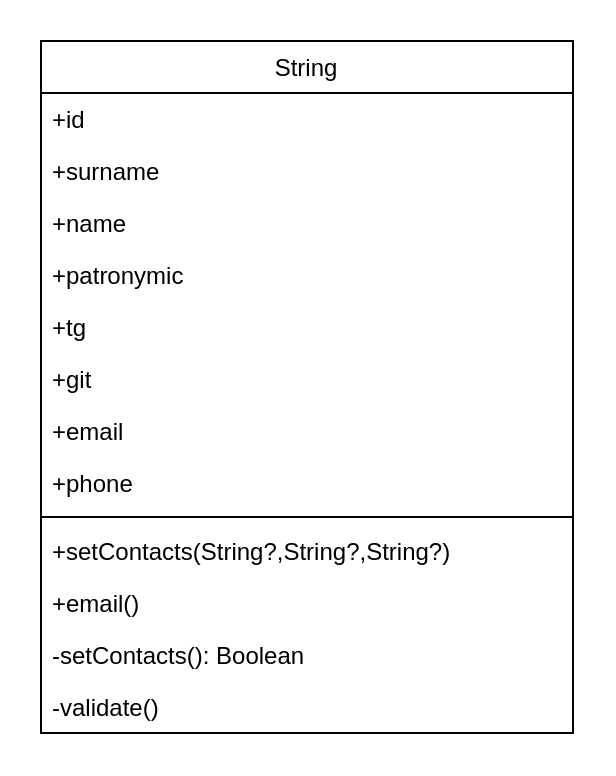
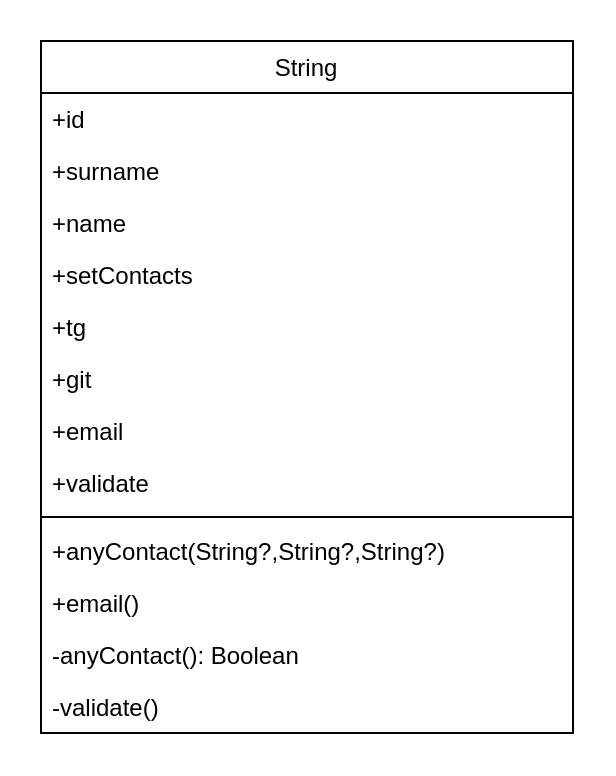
node "+patronymic": label "+patronymic" -> "+setContacts"
node "+phone": label "+phone" -> "+validate"
node "+setContacts(String?,String?,String?)": label "+setContacts(String?,String?,String?)" -> "+anyContact(String?,String?,String?)"
node "-setContacts(): Boolean": label "-setContacts(): Boolean" -> "-anyContact(): Boolean"
